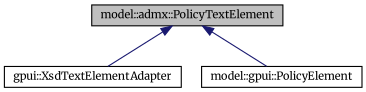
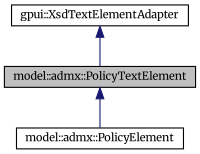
edge "gpui::XsdTextElementAdapter" -> "model::admx::PolicyTextElement": reversed
node "model::gpui::PolicyElement": label "model::gpui::PolicyElement" -> "model::admx::PolicyElement"
